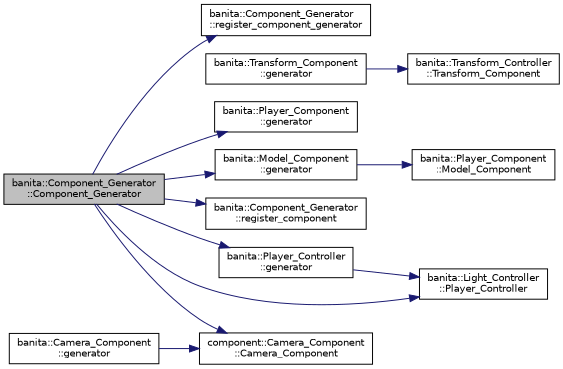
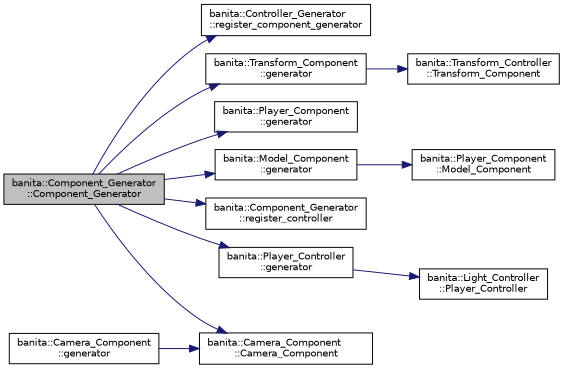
node "banita::Component_Generator ::register_component_generator": label "banita::Component_Generator ::register_component_generator" -> "banita::Controller_Generator ::register_component_generator"
node "banita::Component_Generator ::register_component": label "banita::Component_Generator ::register_component" -> "banita::Component_Generator ::register_controller"
edge "banita::Component_Generator ::Component_Generator" -> "banita::Light_Controller ::Player_Controller": now "banita::Component_Generator ::Component_Generator" -> "banita::Transform_Component ::generator"
node "component::Camera_Component ::Camera_Component": label "component::Camera_Component ::Camera_Component" -> "banita::Camera_Component ::Camera_Component"
